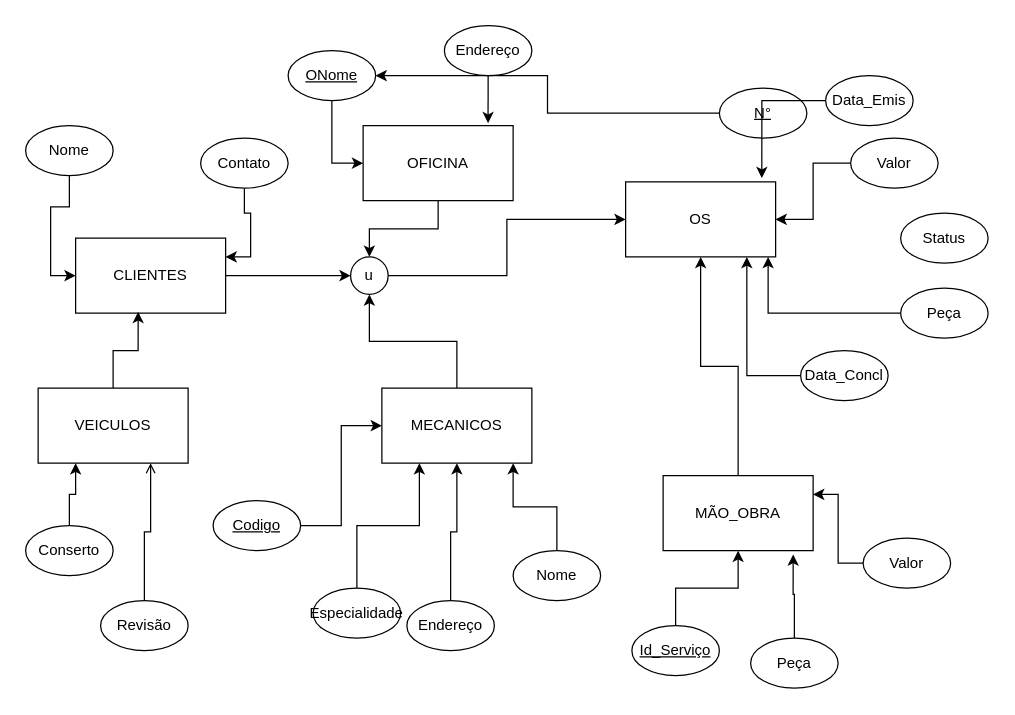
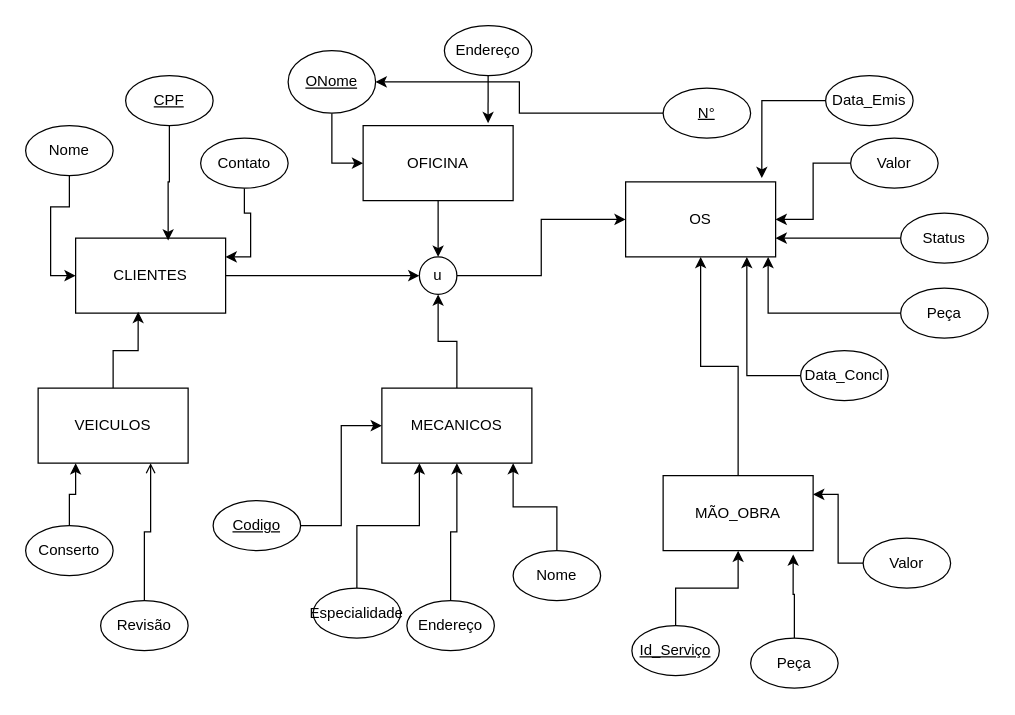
node "ONome": size 88x50 -> 88x63
node "CPF": added
node "N°": moved (763, 113) -> (707, 113)
edge "CPF" -> "CLIENTES": added
edge "Status" -> "OS": added
node "u": moved (369, 276) -> (438, 276)
